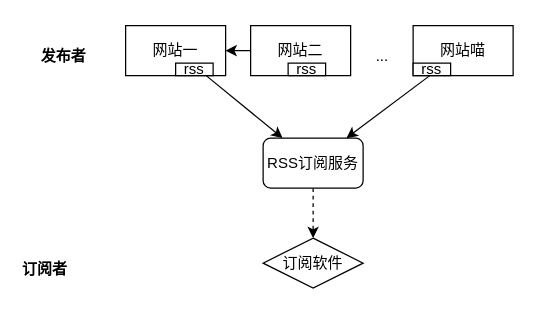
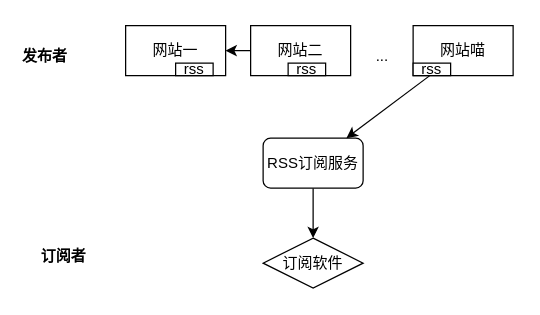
node "发布者": moved (63, 57) -> (44, 57)
edge "网站一" -> "RSS订阅服务": removed
edge "RSS订阅服务" -> "订阅软件": style dashed -> solid
node "订阅者": moved (44, 269) -> (63, 257)
